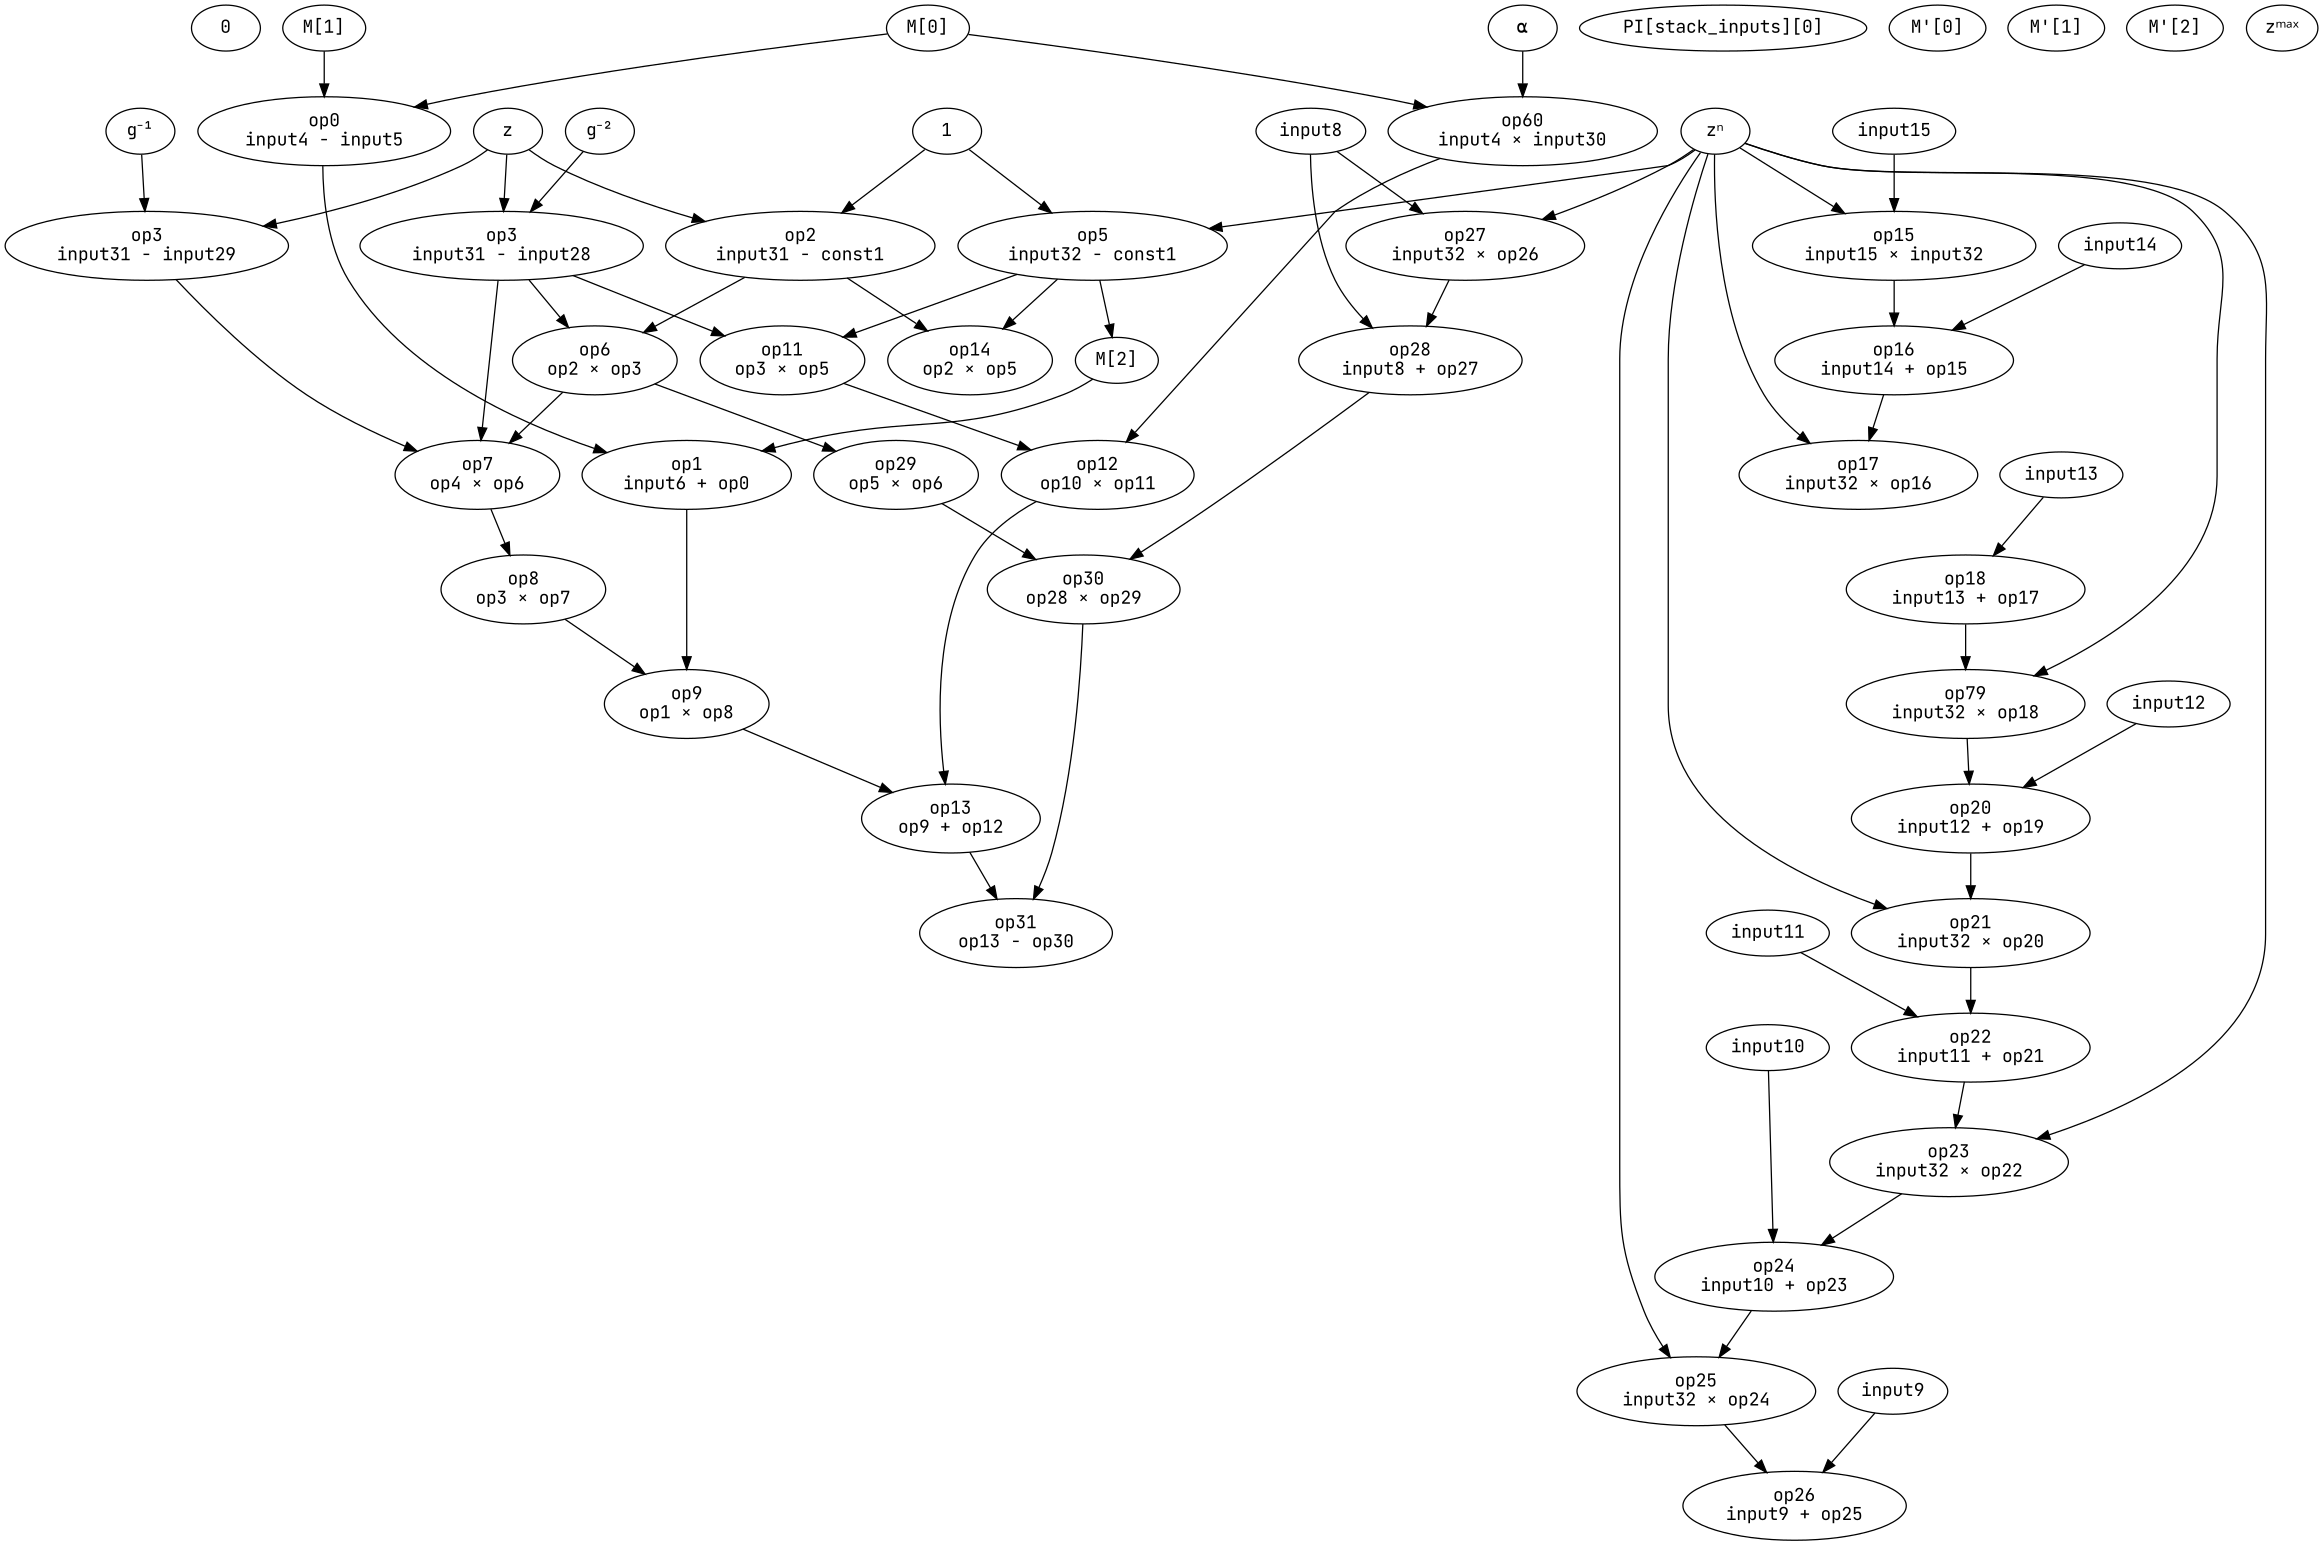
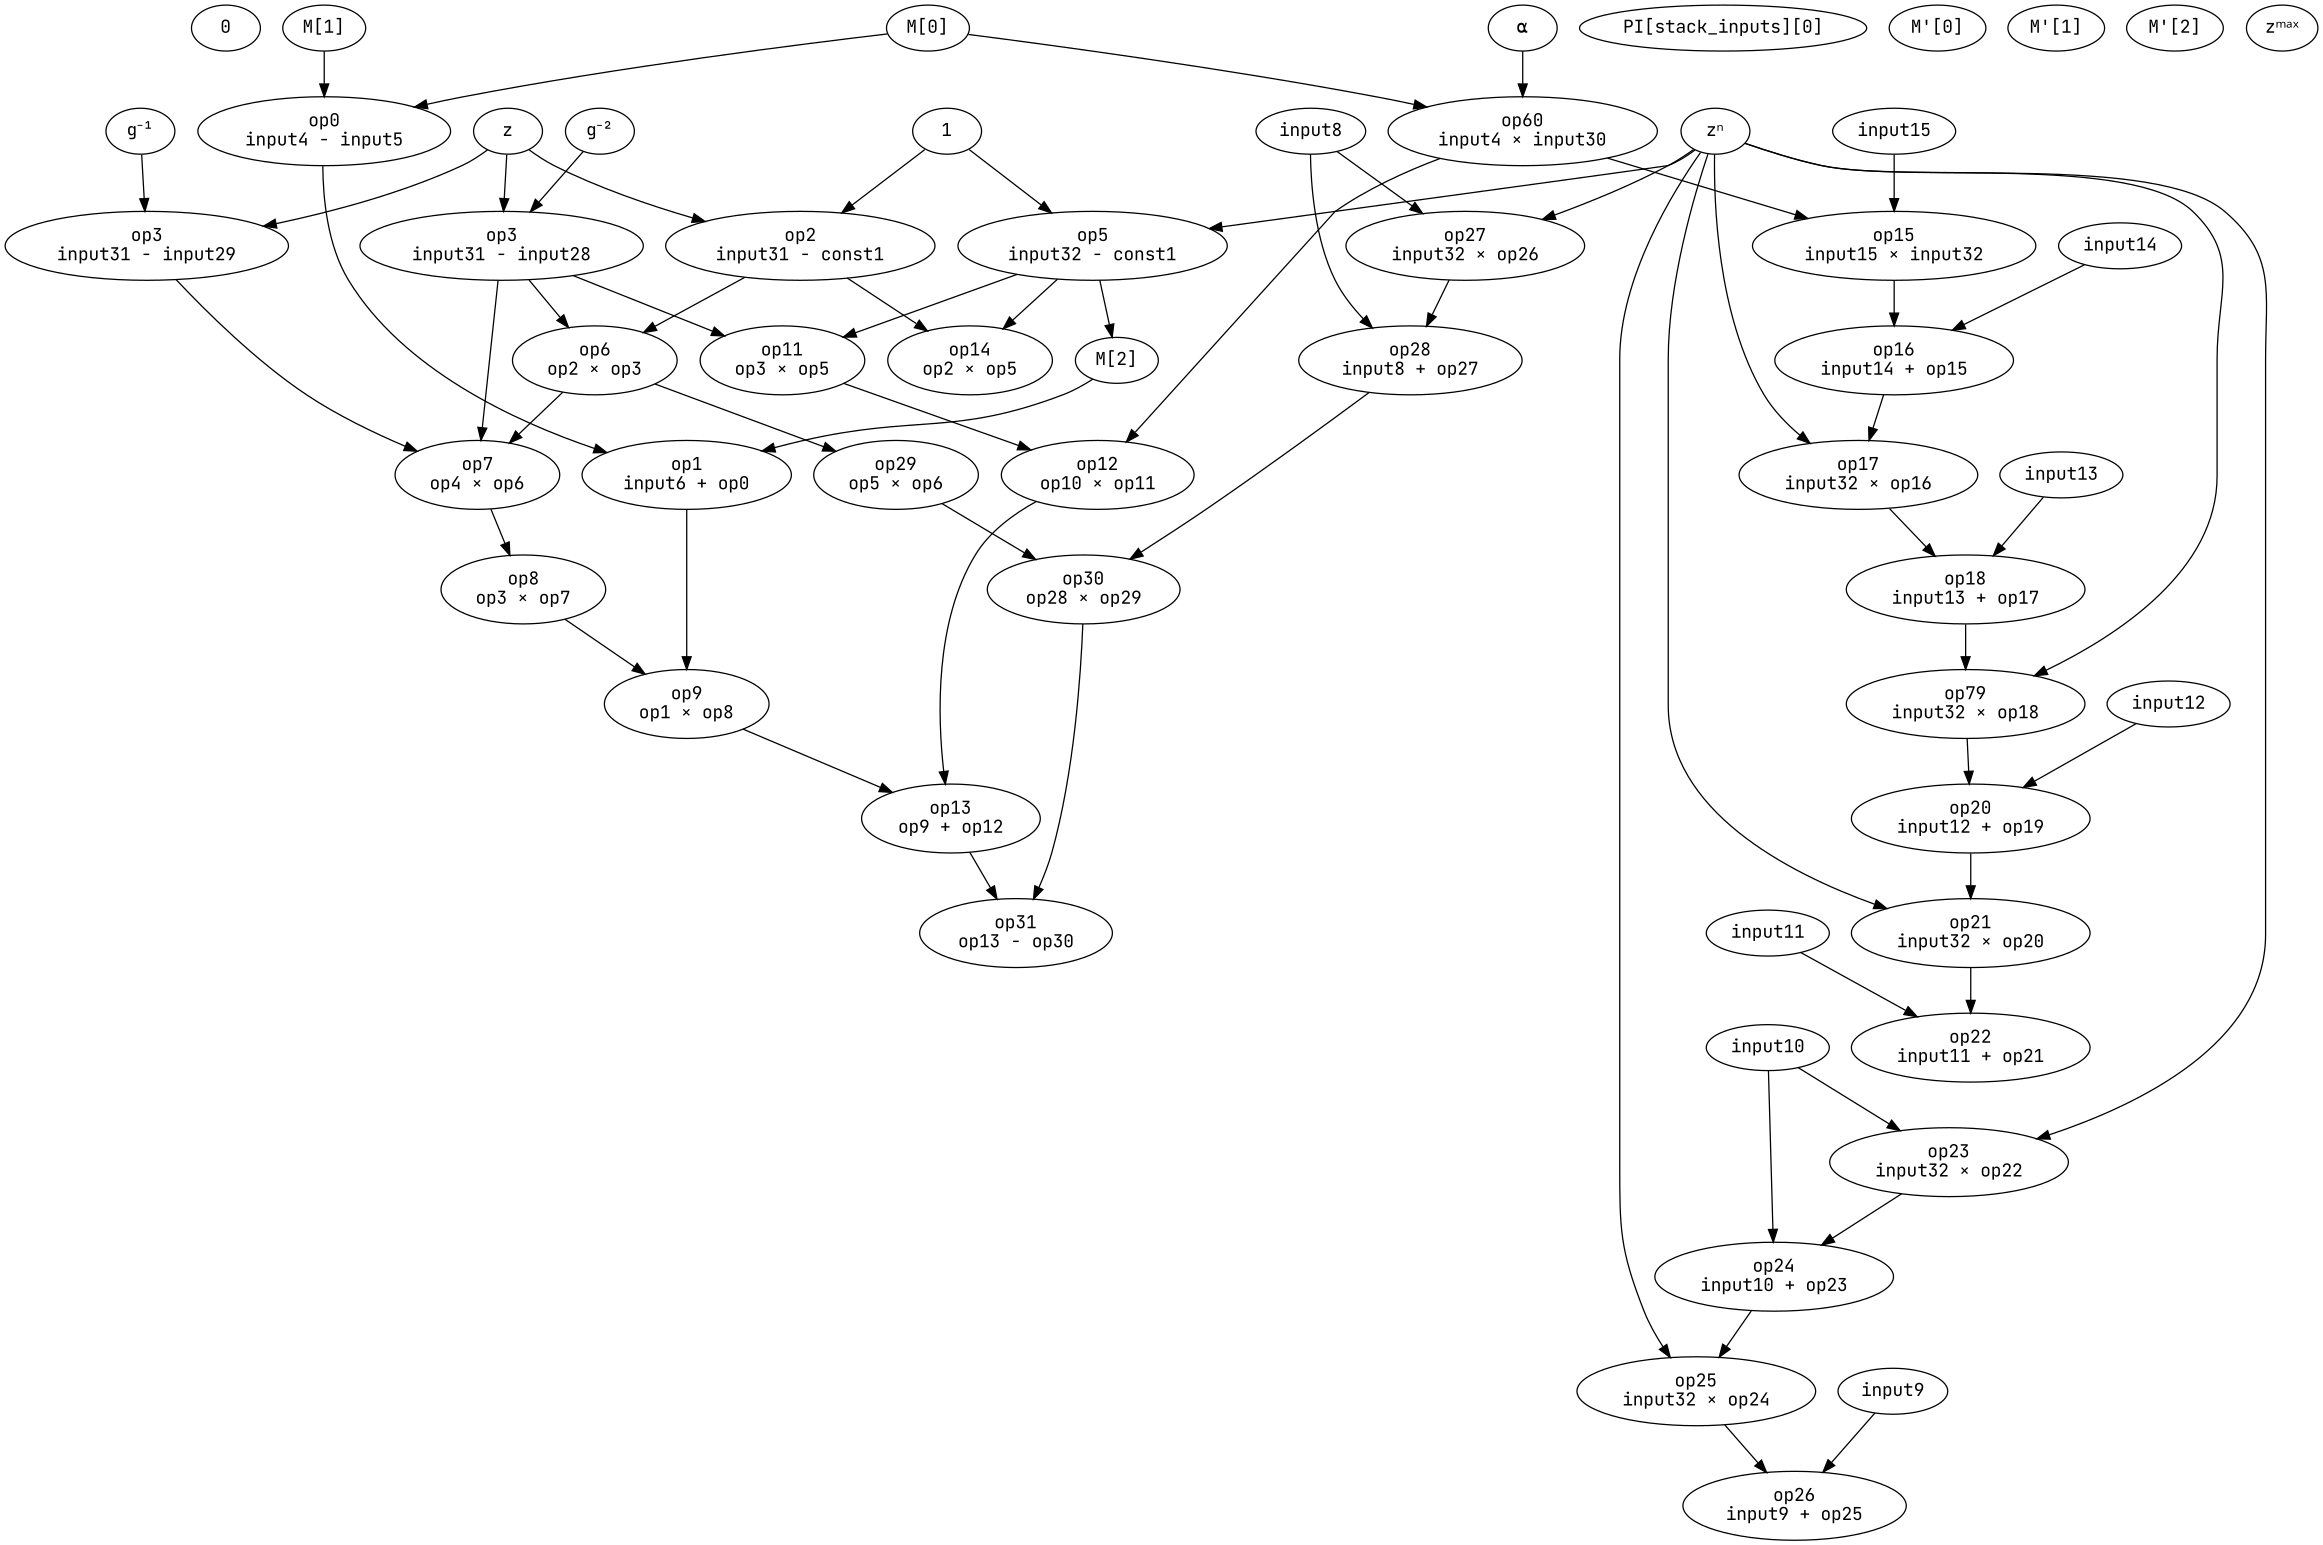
edge "zⁿ" -> "op15 input15 × input32": now "op60 input4 × input30" -> "op15 input15 × input32"
edge "op17 input32 × op16" -> "op18 input13 + op17": added
edge "op22 input11 + op21" -> "op23 input32 × op22": now "input10" -> "op23 input32 × op22"
